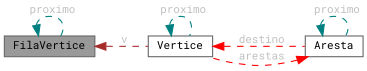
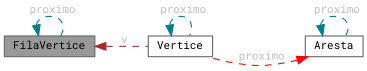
edge "Aresta" -> "Vertice": removed, label "destino"
edge "Vertice" -> "Aresta": label " arestas" -> " proximo"
